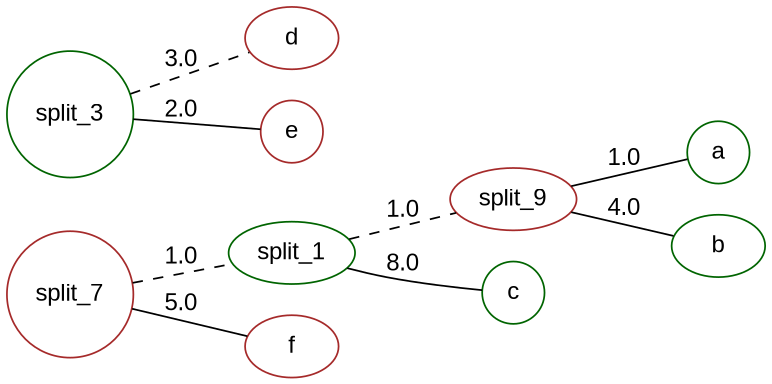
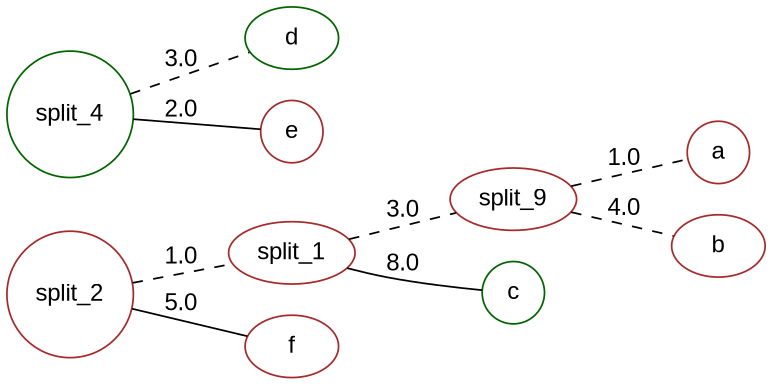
node "d": color brown -> darkgreen
node "split_3": label "split_3" -> "split_4"
node "a": color darkgreen -> brown
edge "a" -- "split_9": style solid -> dashed
edge "split_9" -- "split_1": label "1.0" -> "3.0"
edge "split_9" -- "b": style solid -> dashed
node "b": color darkgreen -> brown
node "split_1": color darkgreen -> brown
node "split_7": label "split_7" -> "split_2"
